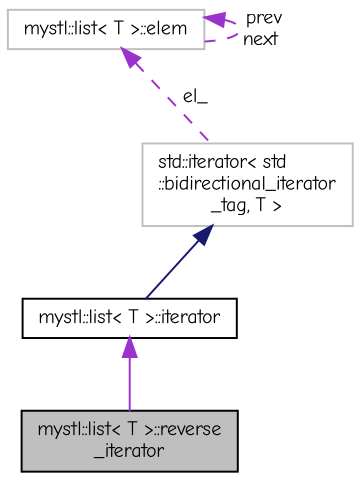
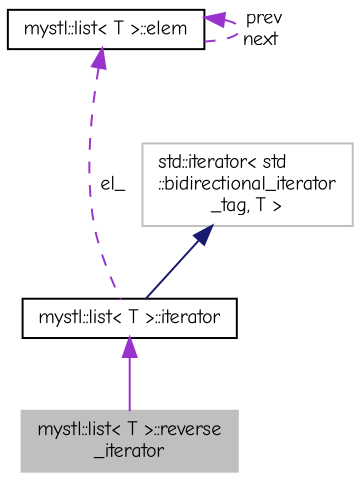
node "mystl::list< T >::elem": color grey75 -> black
edge "std::iterator< std ::bidirectional_iterator _tag, T >" -> "mystl::list< T >::elem": now "mystl::list< T >::iterator" -> "mystl::list< T >::elem"
node "mystl::list< T >::reverse _iterator": color black -> grey75
